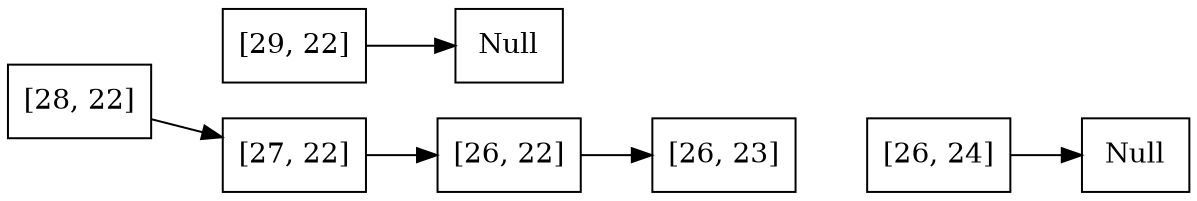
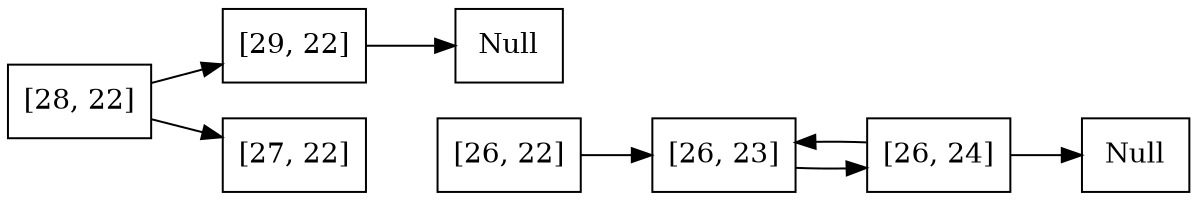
edge "[28, 22]" -> "[29, 22]": added
edge "[26, 24]" -> "[26, 23]": added
edge "[27, 22]" -> "[26, 22]": removed
edge "[26, 23]" -> "[26, 24]": added
